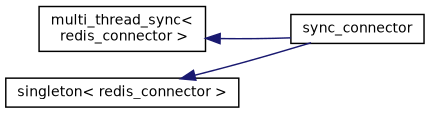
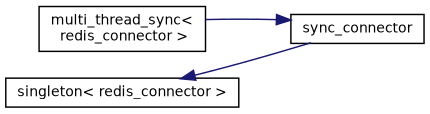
edge "sync_connector" -> "multi_thread_sync< redis_connector >": reversed
